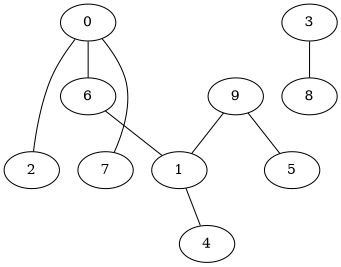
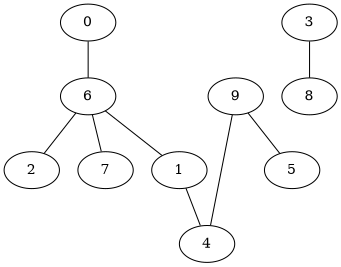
edge "0" -- "2": now "6" -- "2"
edge "0" -- "7": now "6" -- "7"
edge "9" -- "1": now "9" -- "4"
